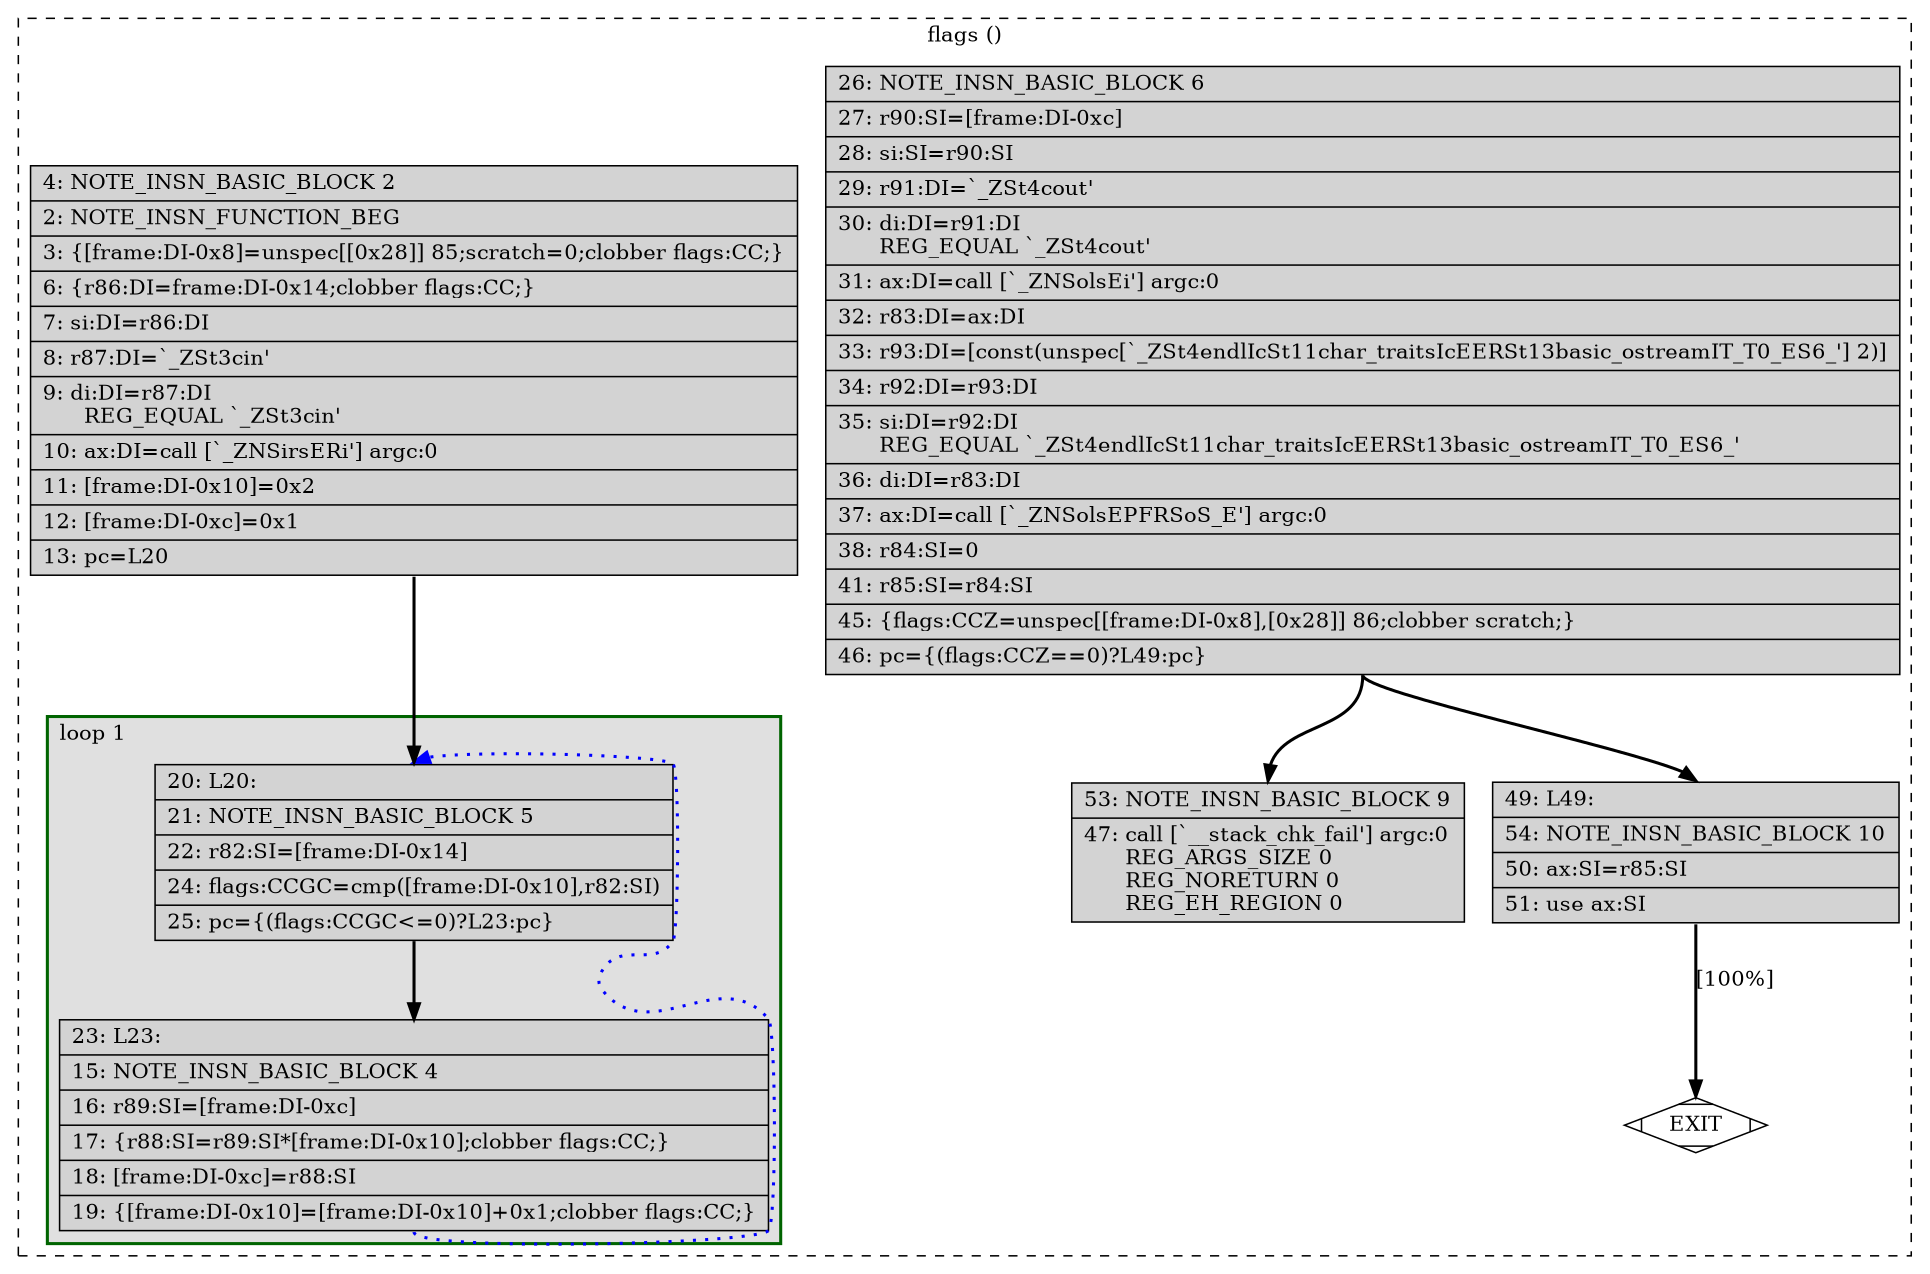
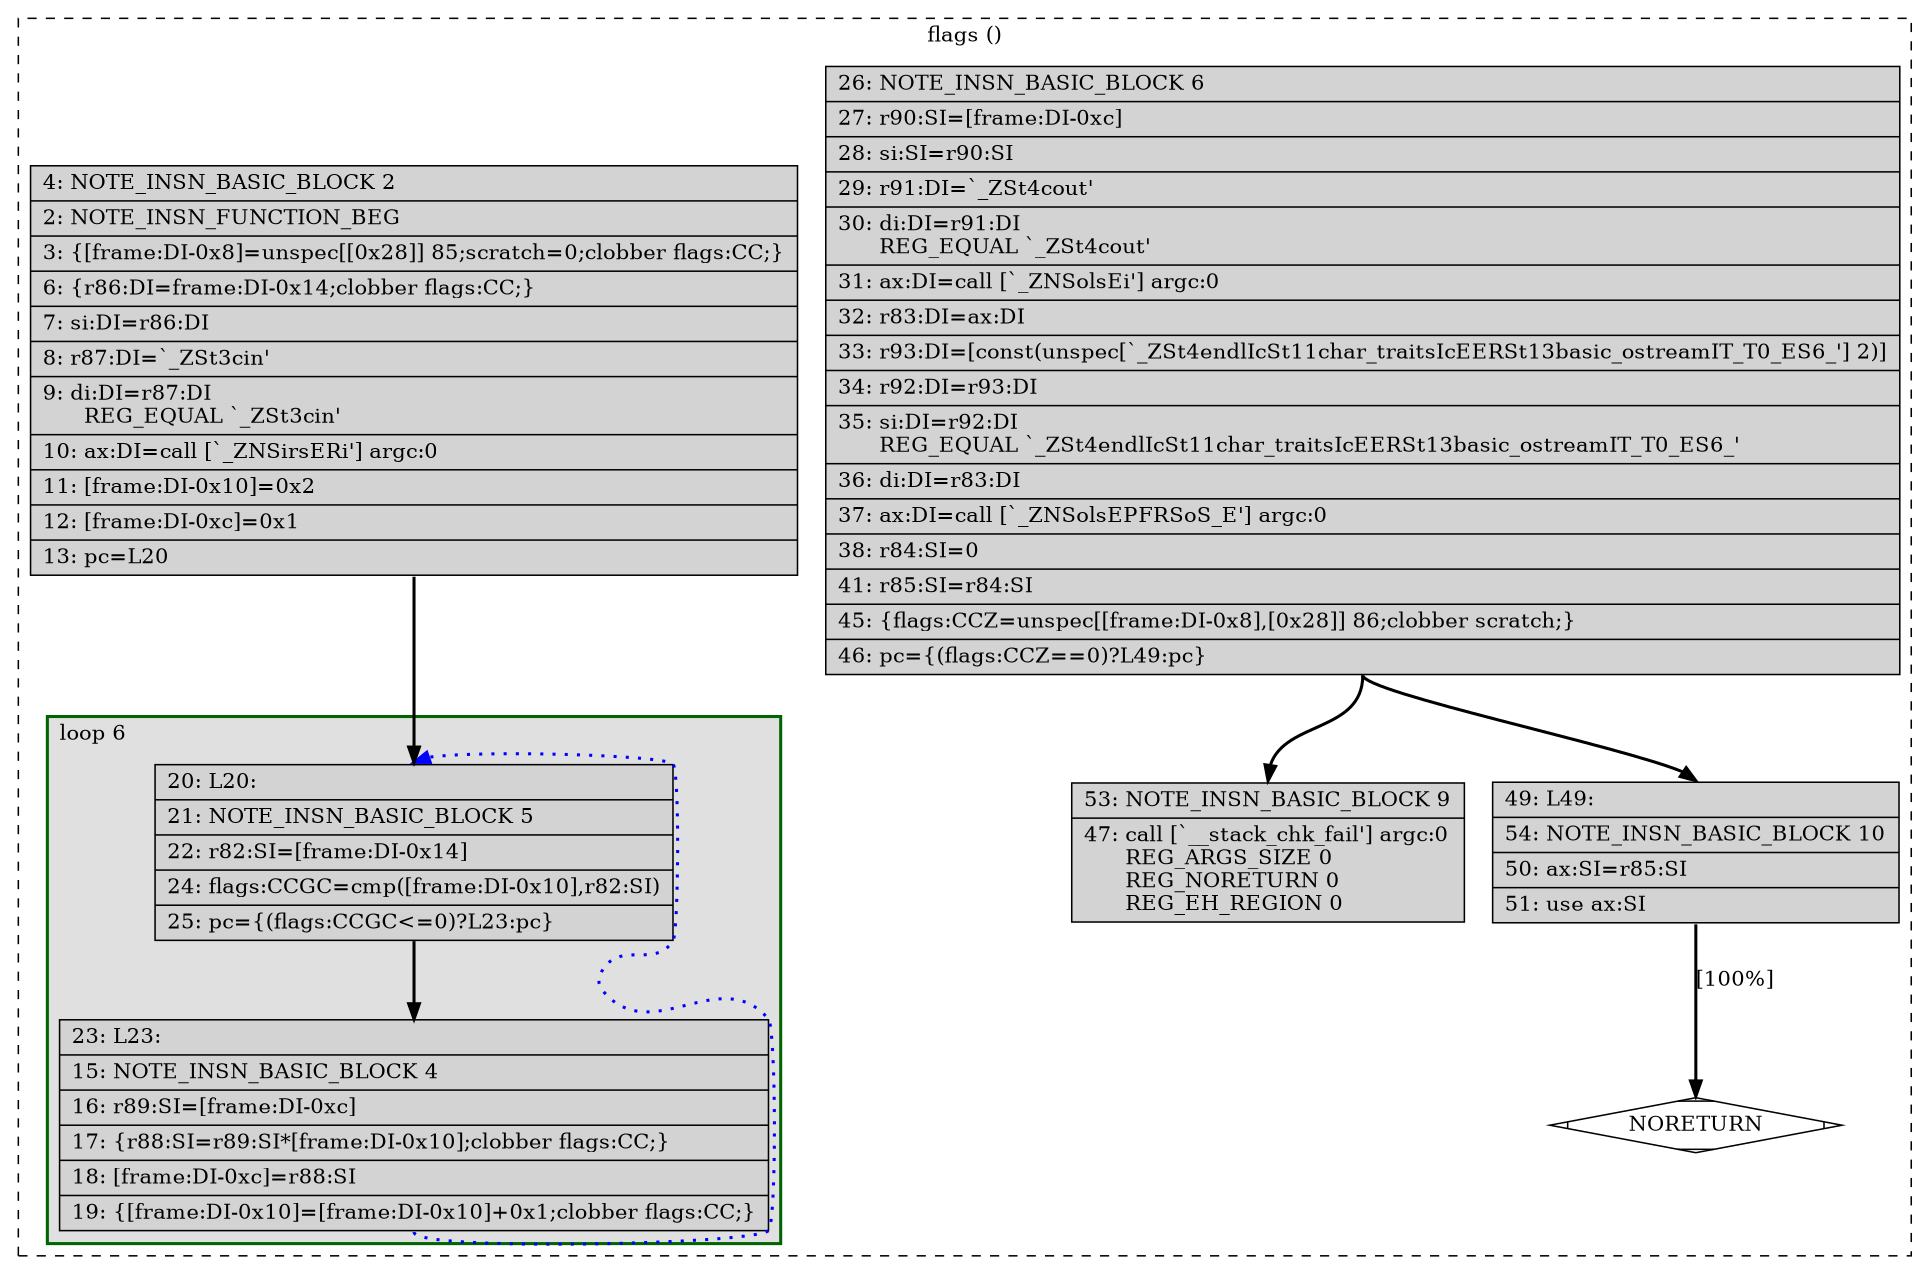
cluster "loop 1": label "loop 1" -> "loop 6"
node "EXIT": label "EXIT" -> "NORETURN"
